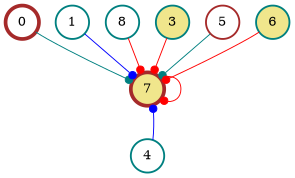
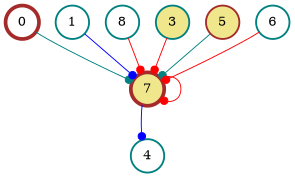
node "5": fillcolor white -> khaki
node "6": fillcolor khaki -> white
edge "4" -> "7": reversed
